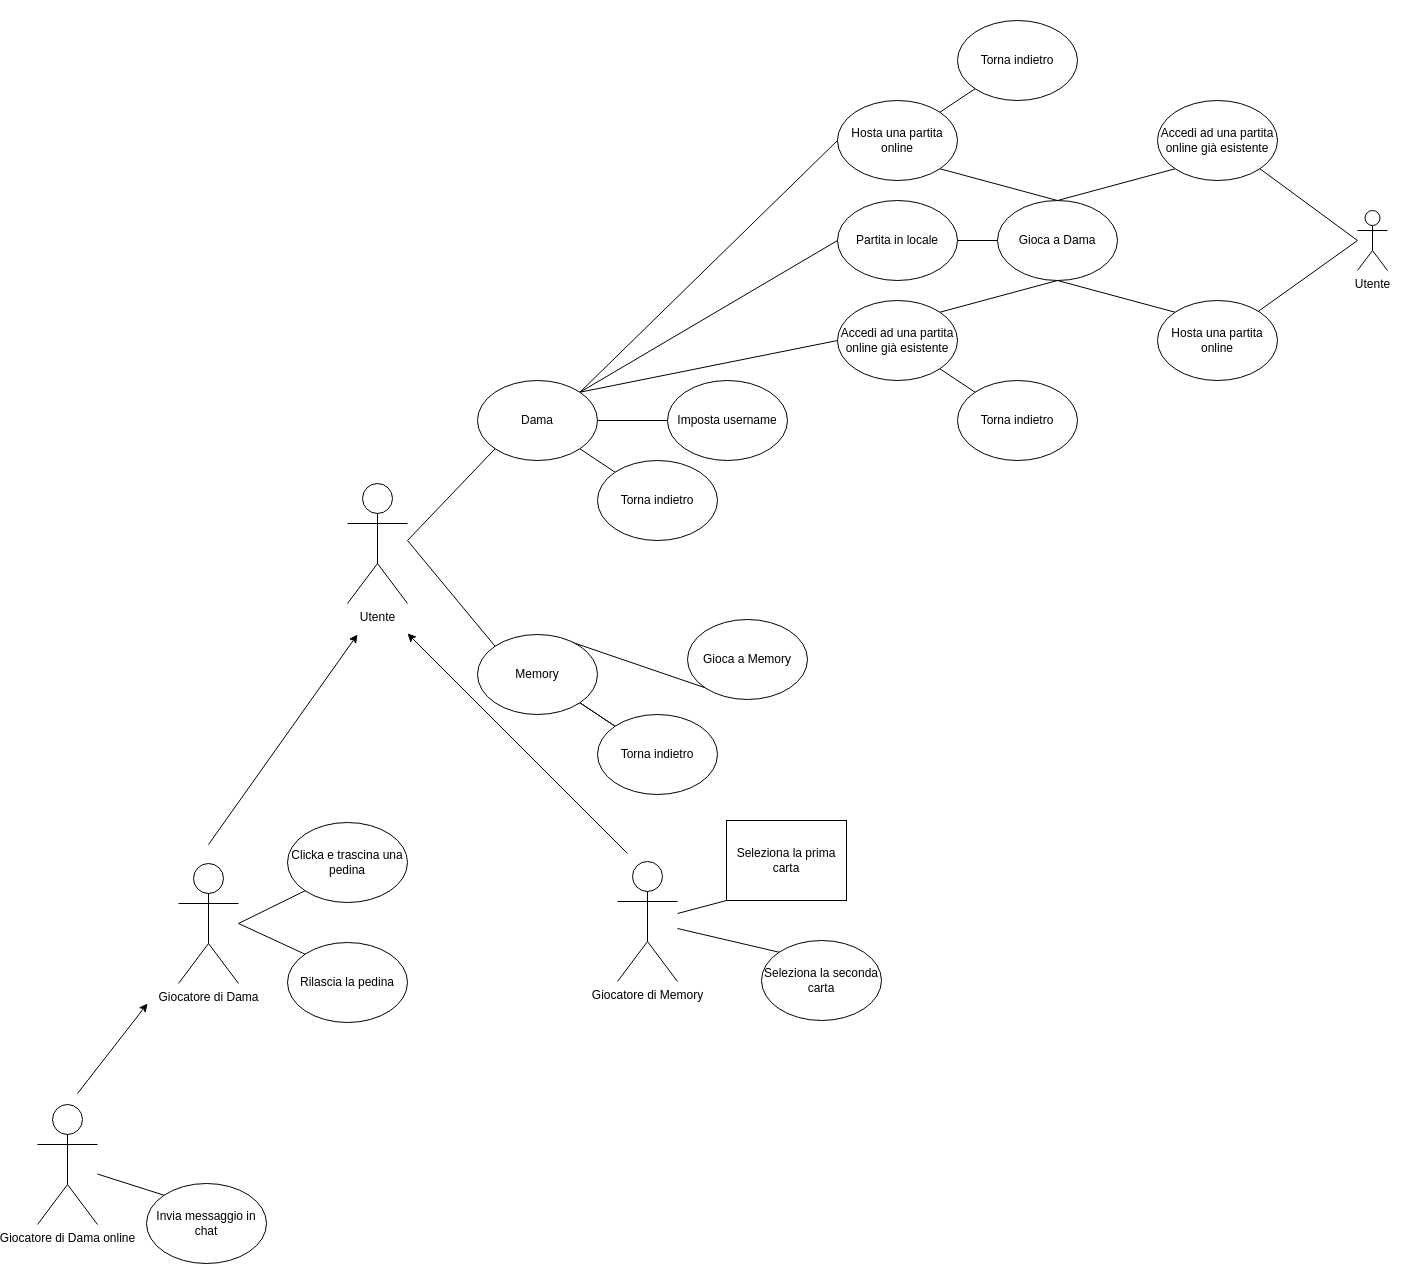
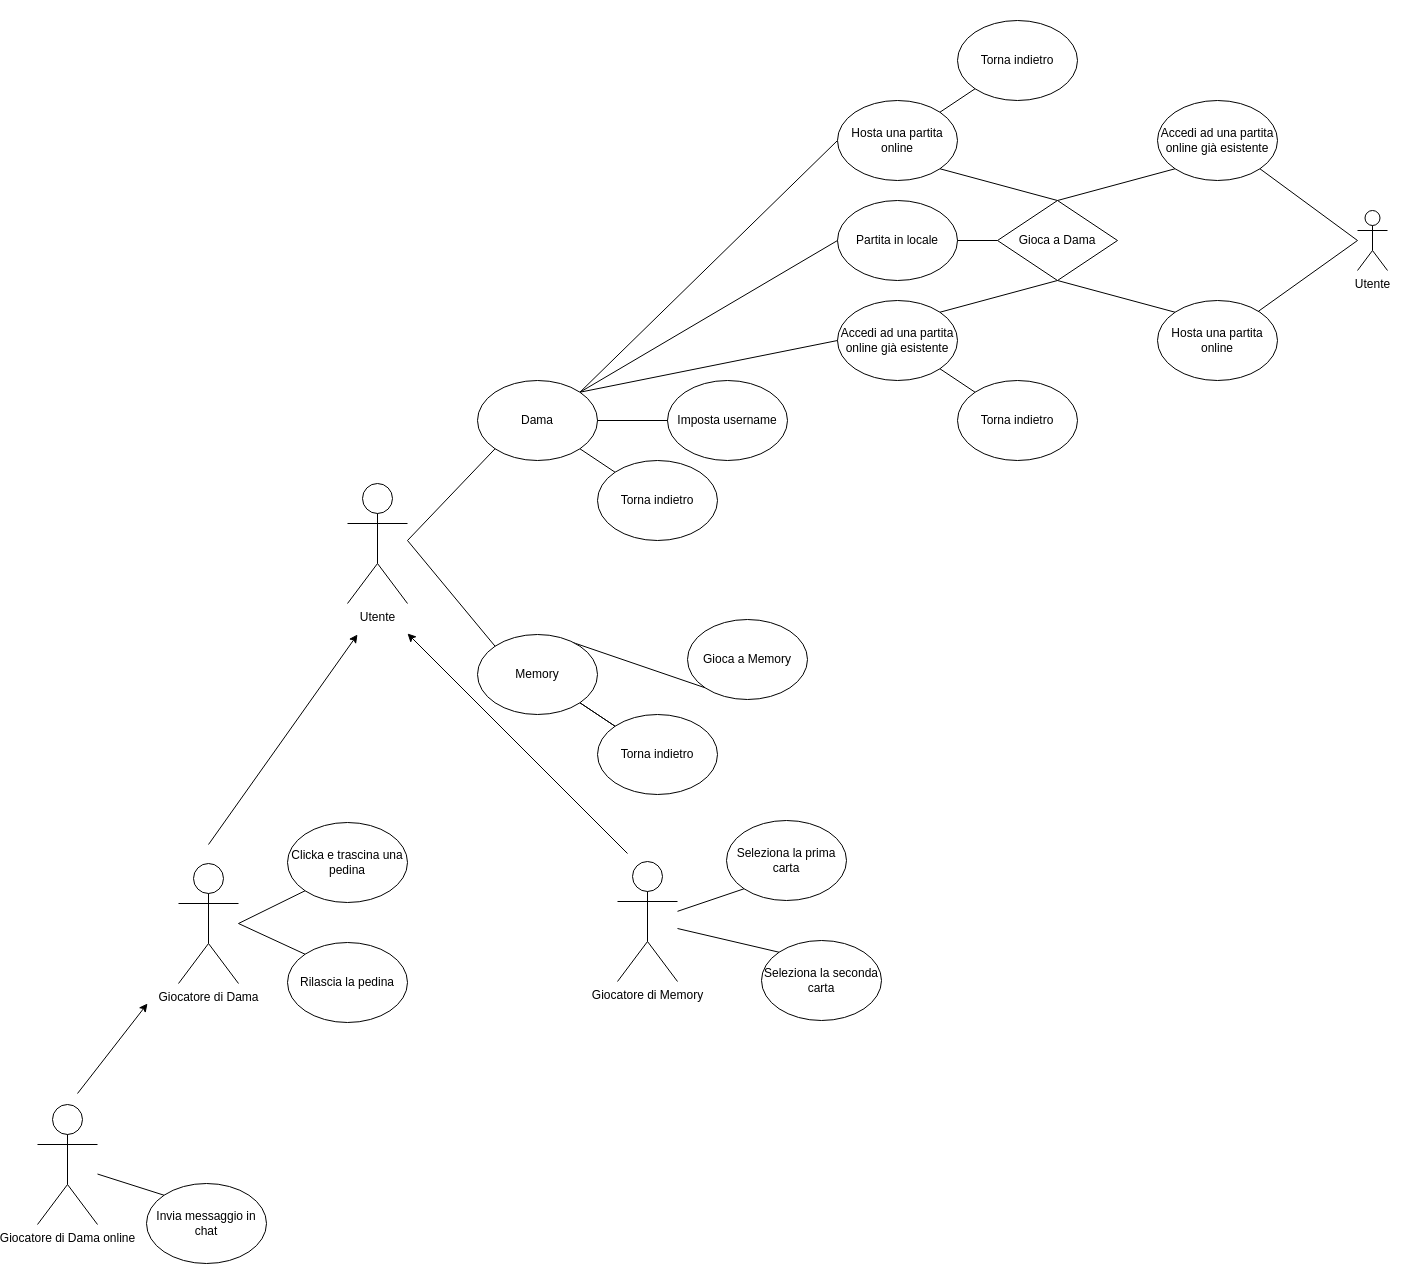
node "Gioca a Dama": shape ellipse -> diamond
node "Seleziona la prima carta": shape rectangle -> ellipse
